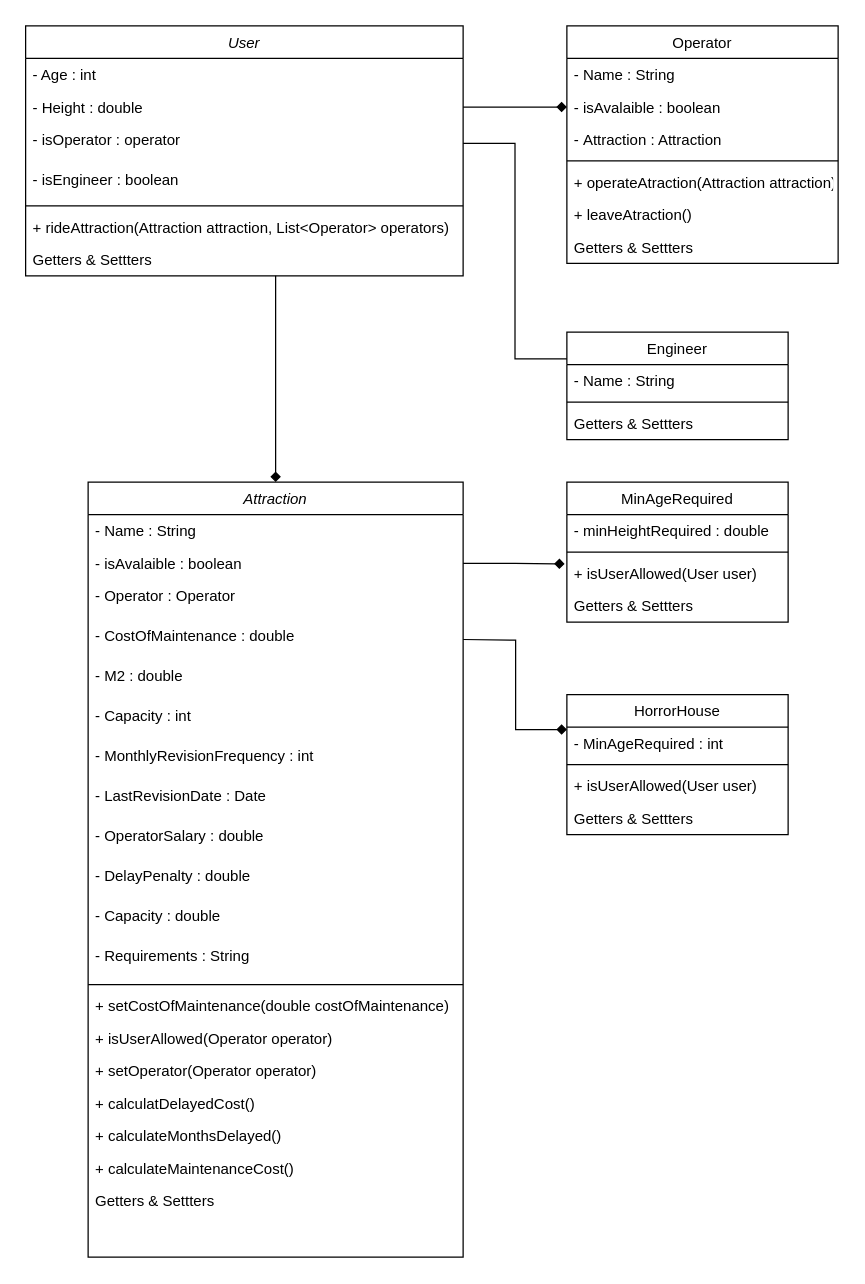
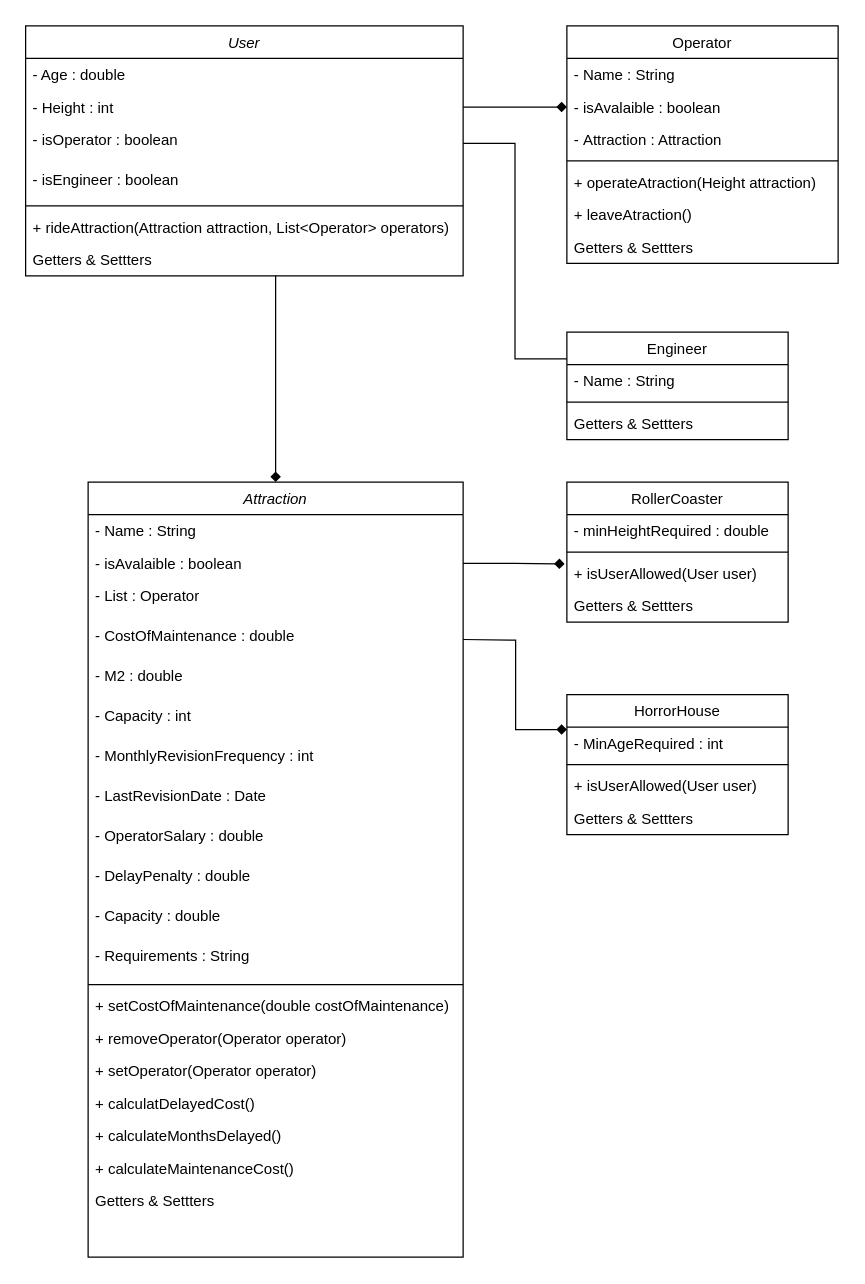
node "- Age : int": label "- Age : int" -> "- Age : double"
node "- Height : double": label "- Height : double" -> "- Height : int"
node "- isOperator : operator": label "- isOperator : operator" -> "- isOperator : boolean"
node "+ operateAtraction(Attraction attraction)": label "+ operateAtraction(Attraction attraction)" -> "+ operateAtraction(Height attraction)"
node "MinAgeRequired": label "MinAgeRequired" -> "RollerCoaster"
node "- Operator : Operator": label "- Operator : Operator" -> "- List : Operator"
node "+ isUserAllowed(Operator operator)": label "+ isUserAllowed(Operator operator)" -> "+ removeOperator(Operator operator)"
